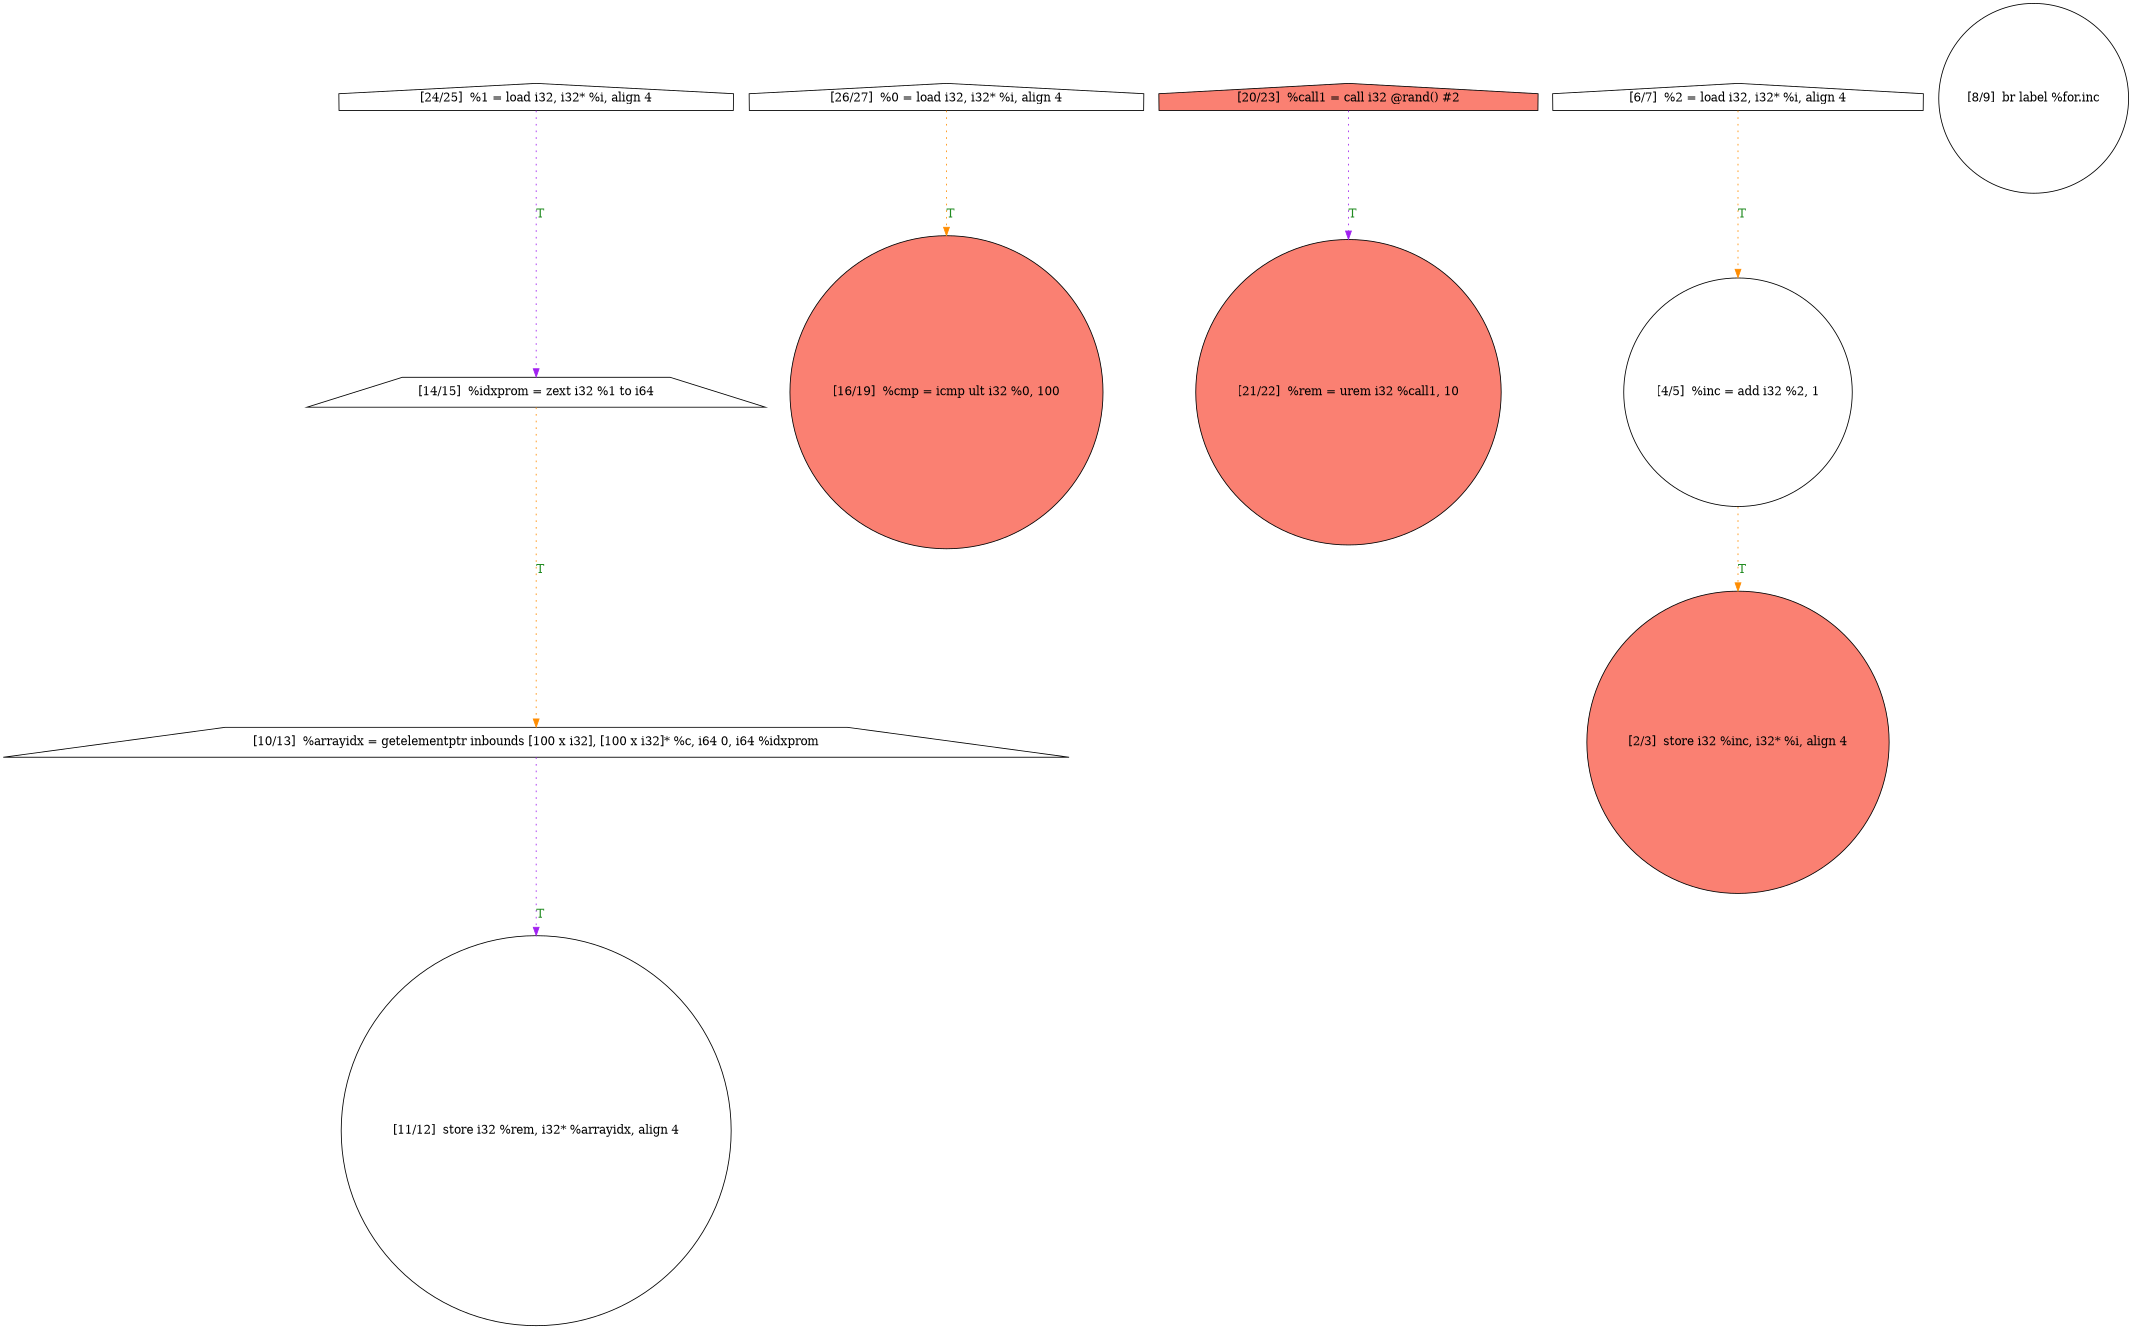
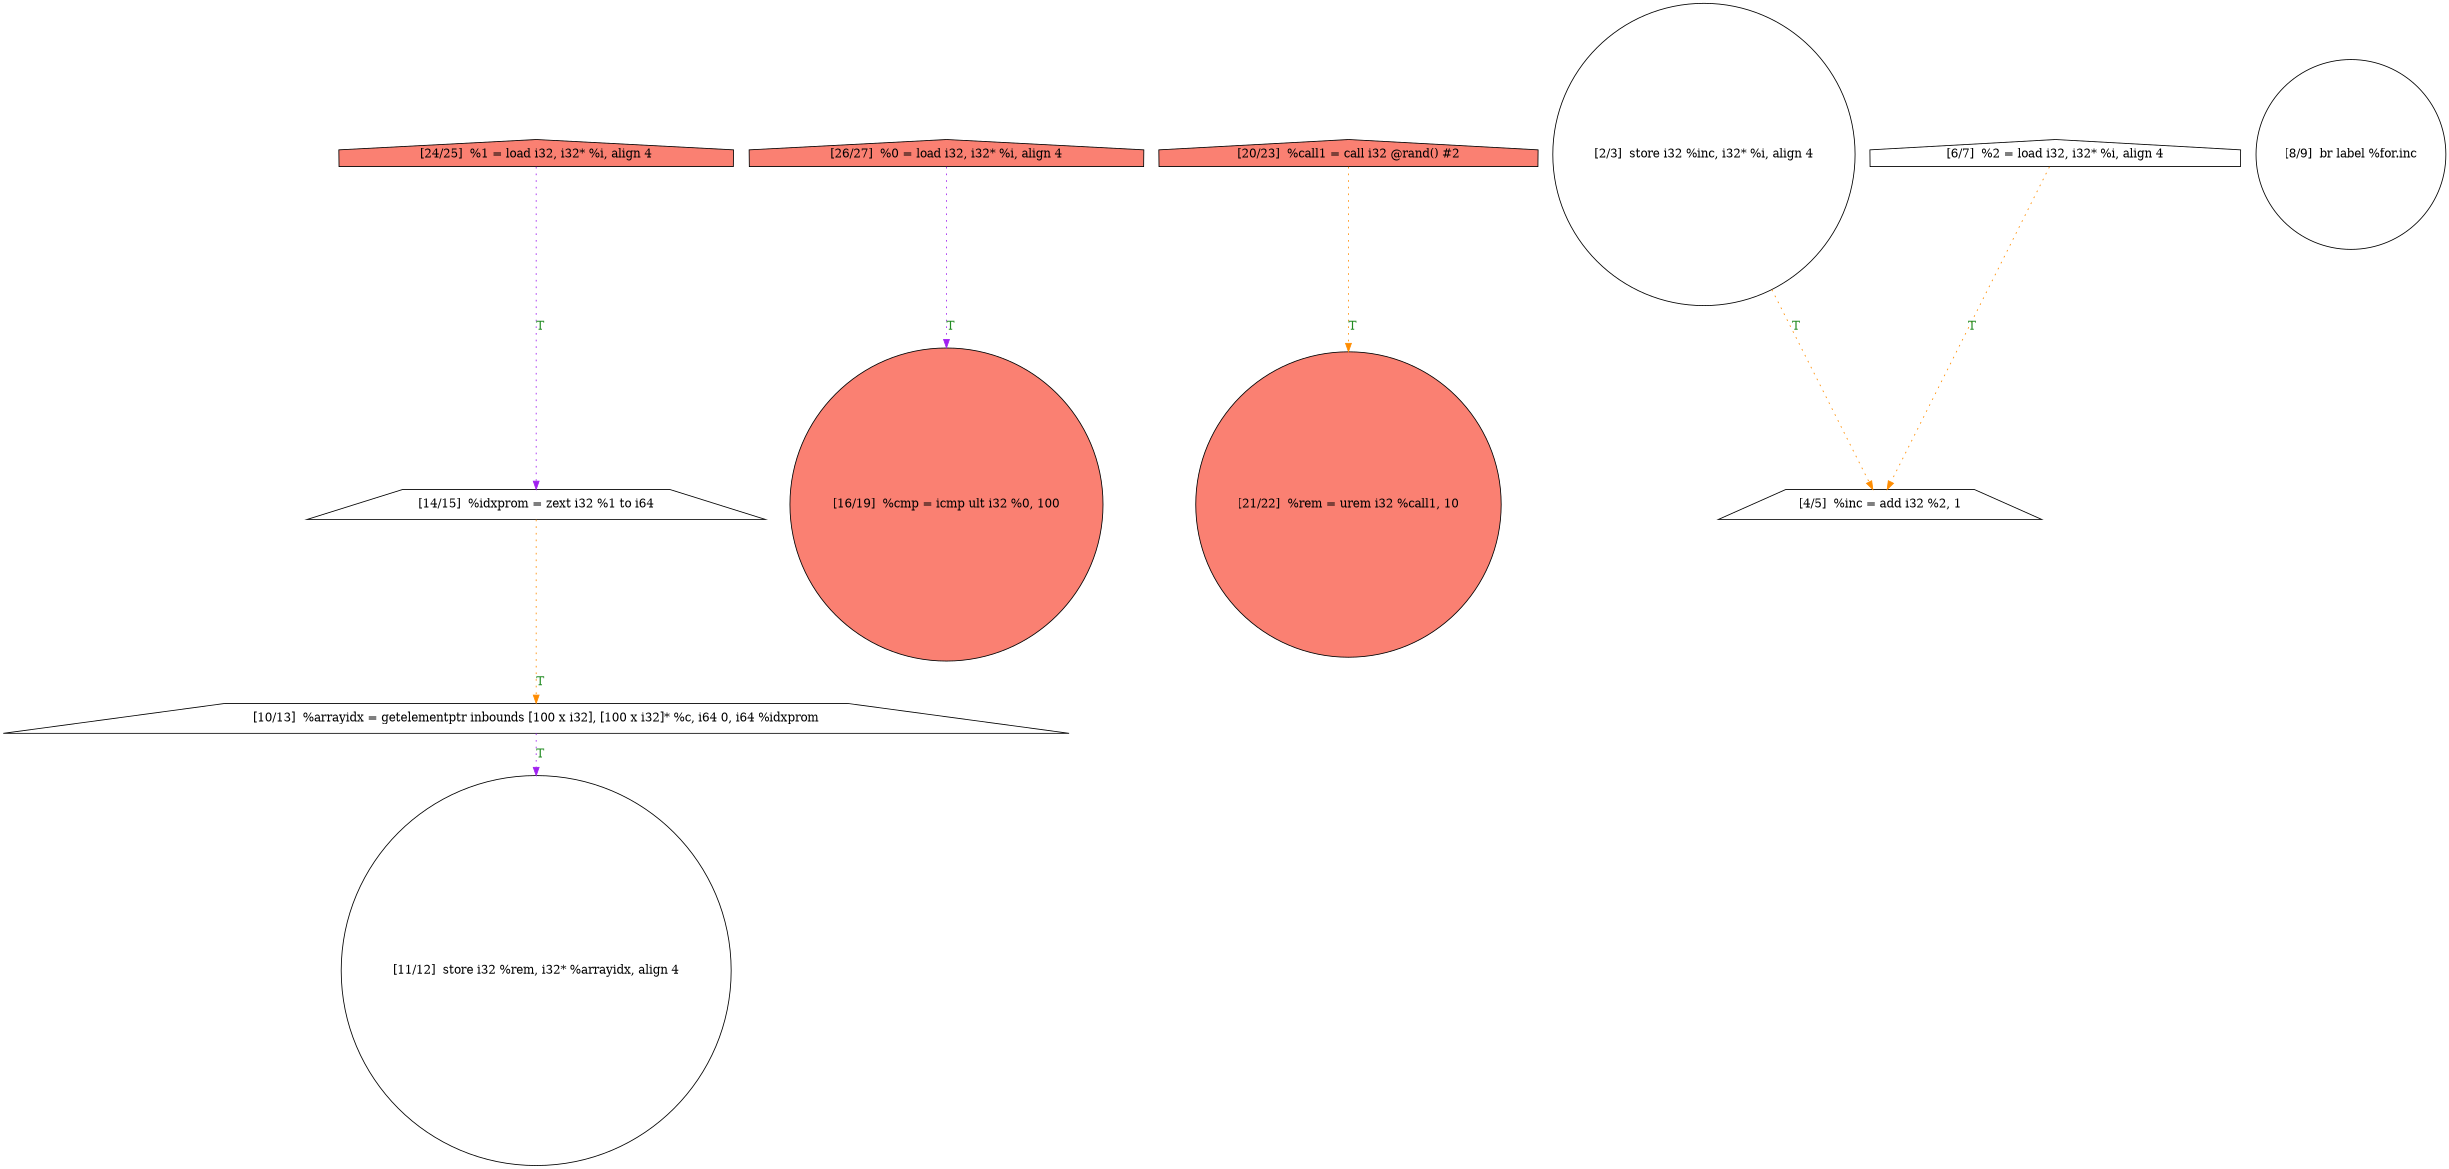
node "[24/25]  %1 = load i32, i32* %i, align 4": fillcolor white -> salmon
node "[26/27]  %0 = load i32, i32* %i, align 4": fillcolor white -> salmon
edge "[26/27]  %0 = load i32, i32* %i, align 4" -> "[16/19]  %cmp = icmp ult i32 %0, 100": color darkorange -> purple
edge "[20/23]  %call1 = call i32 @rand() #2" -> "[21/22]  %rem = urem i32 %call1, 10": color purple -> darkorange
node "[4/5]  %inc = add i32 %2, 1": shape circle -> trapezium
edge "[4/5]  %inc = add i32 %2, 1" -> "[2/3]  store i32 %inc, i32* %i, align 4": reversed
node "[2/3]  store i32 %inc, i32* %i, align 4": fillcolor salmon -> white
